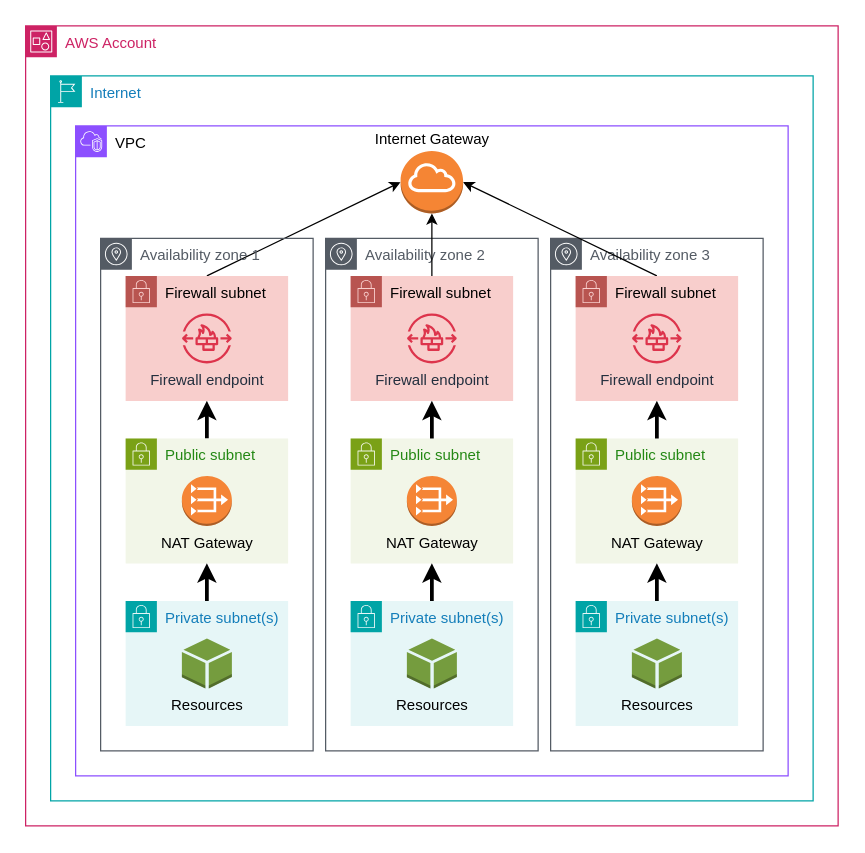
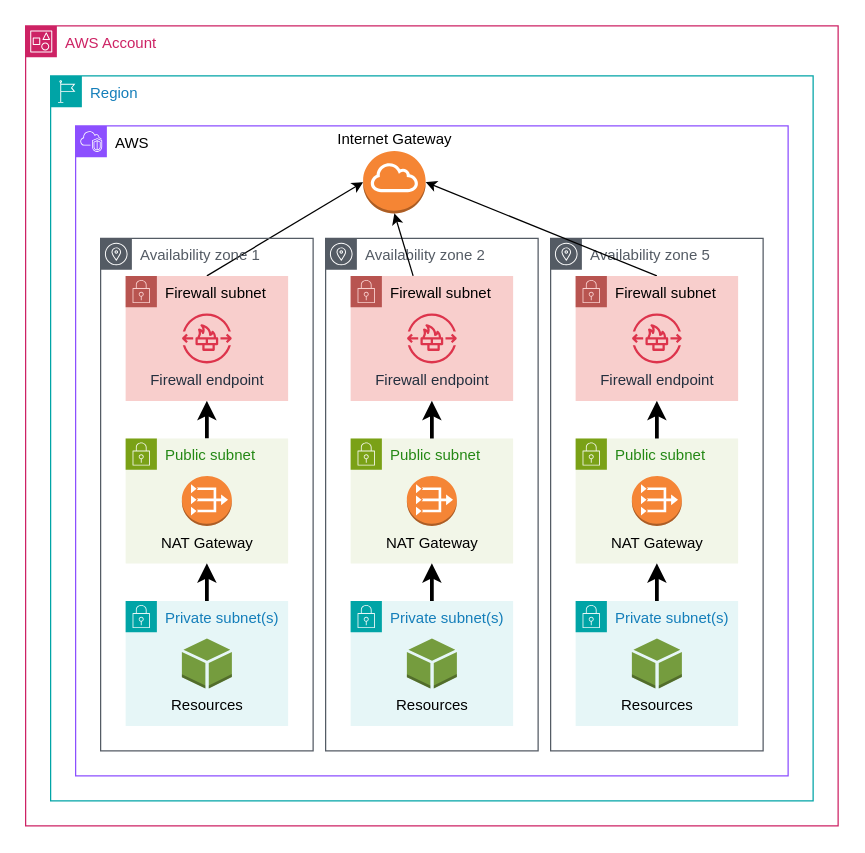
node "Internet": label "Internet" -> "Region"
node "VPC": label "VPC" -> "AWS"
node "Internet Gateway": moved (432, 182) -> (394, 182)
node "Availability zone 3": label "Availability zone 3" -> "Availability zone 5"
